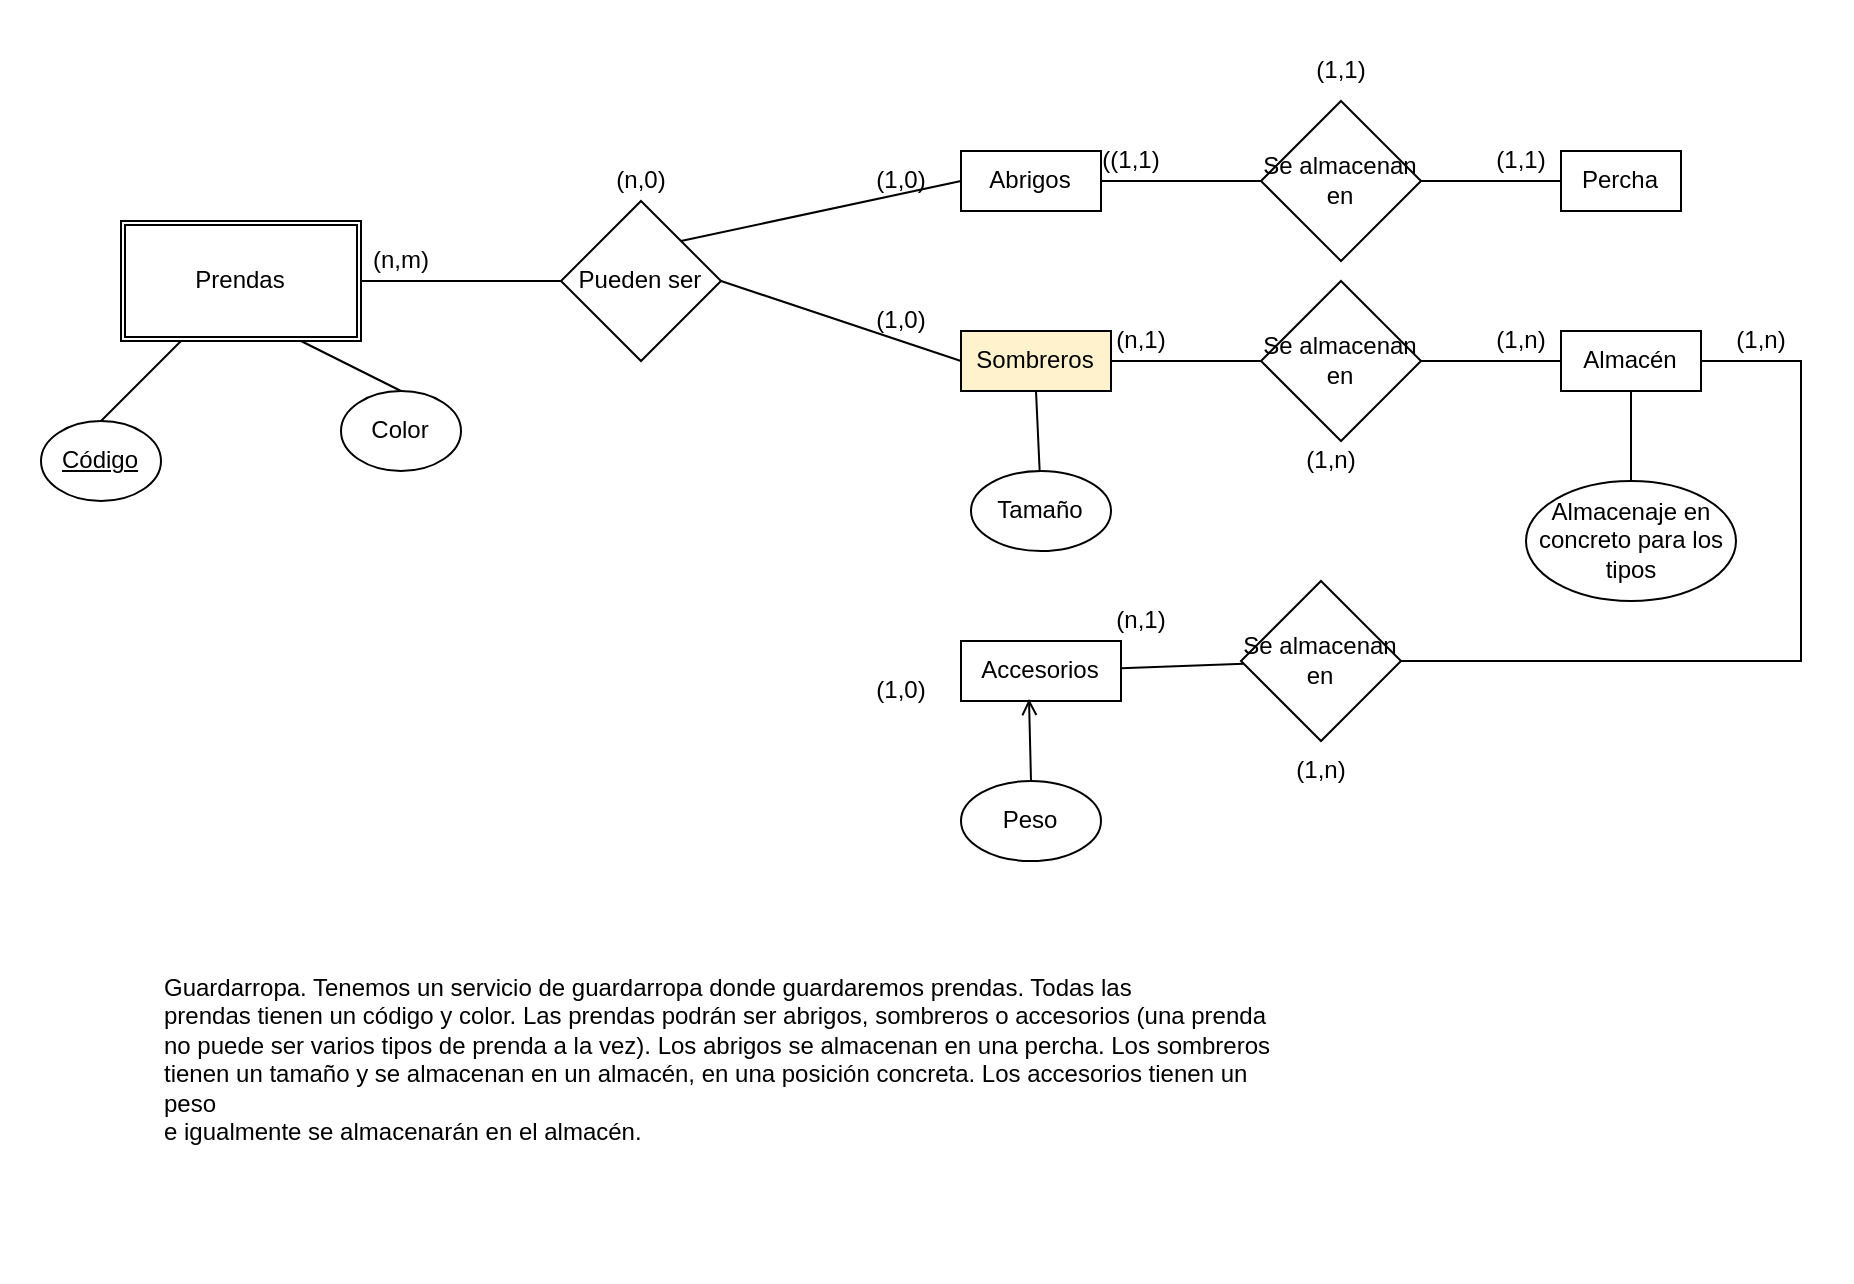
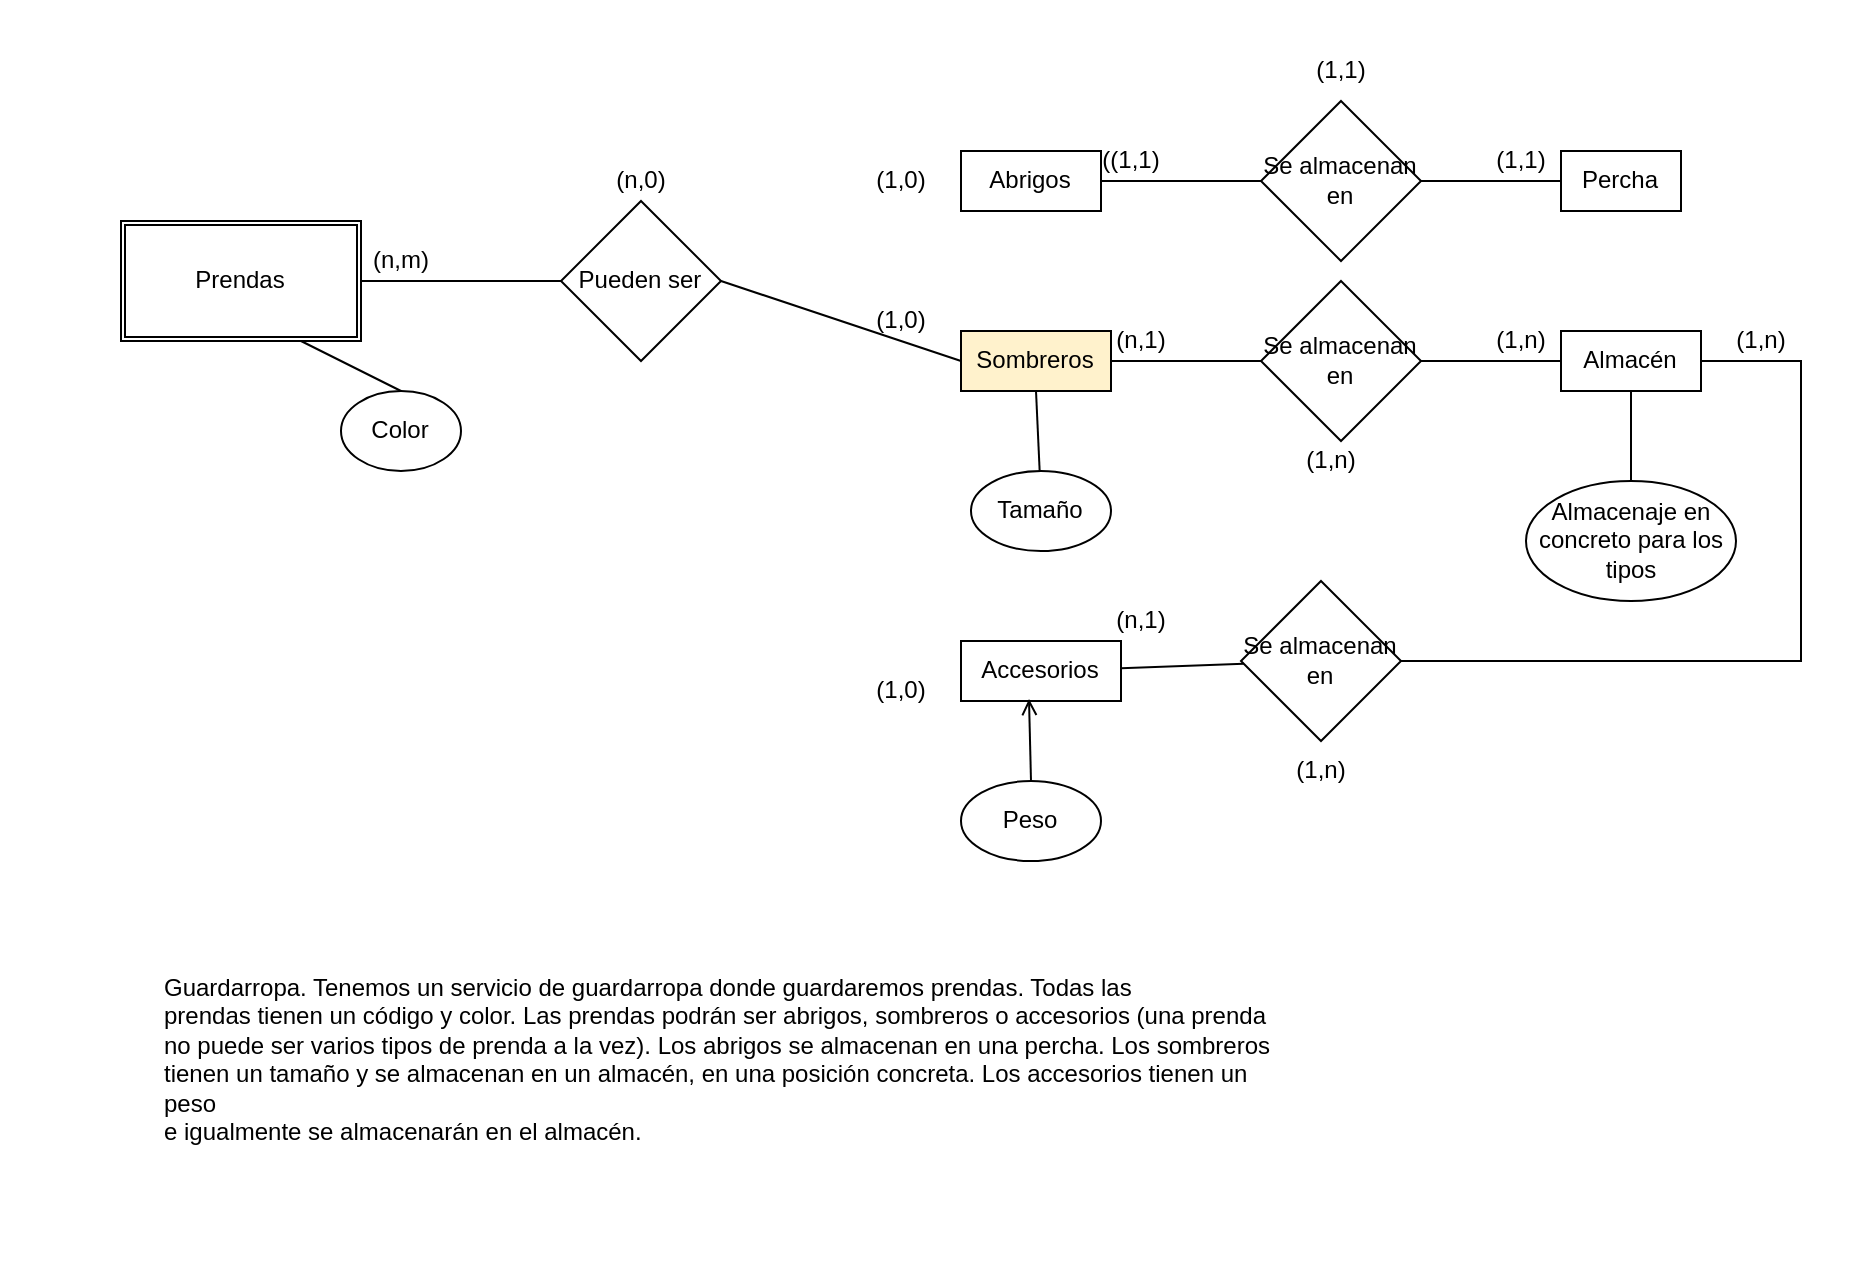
edge "Abrigos" -- "Pueden ser": removed
edge "Prendas" -- "Código": removed
node "Código": removed
